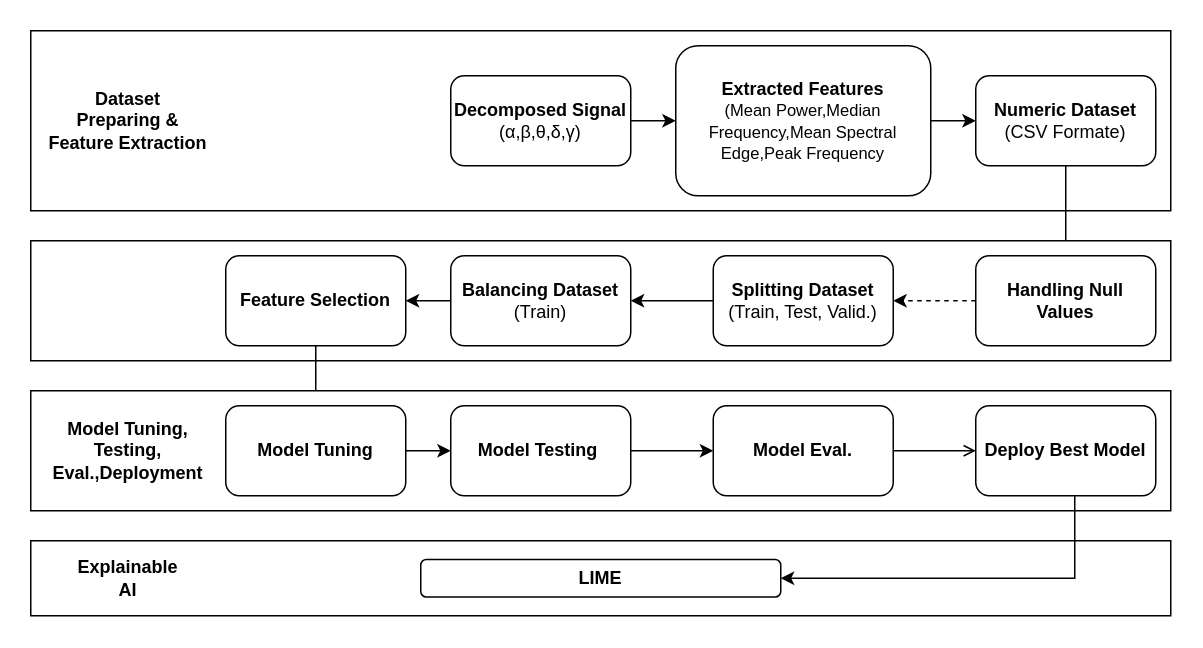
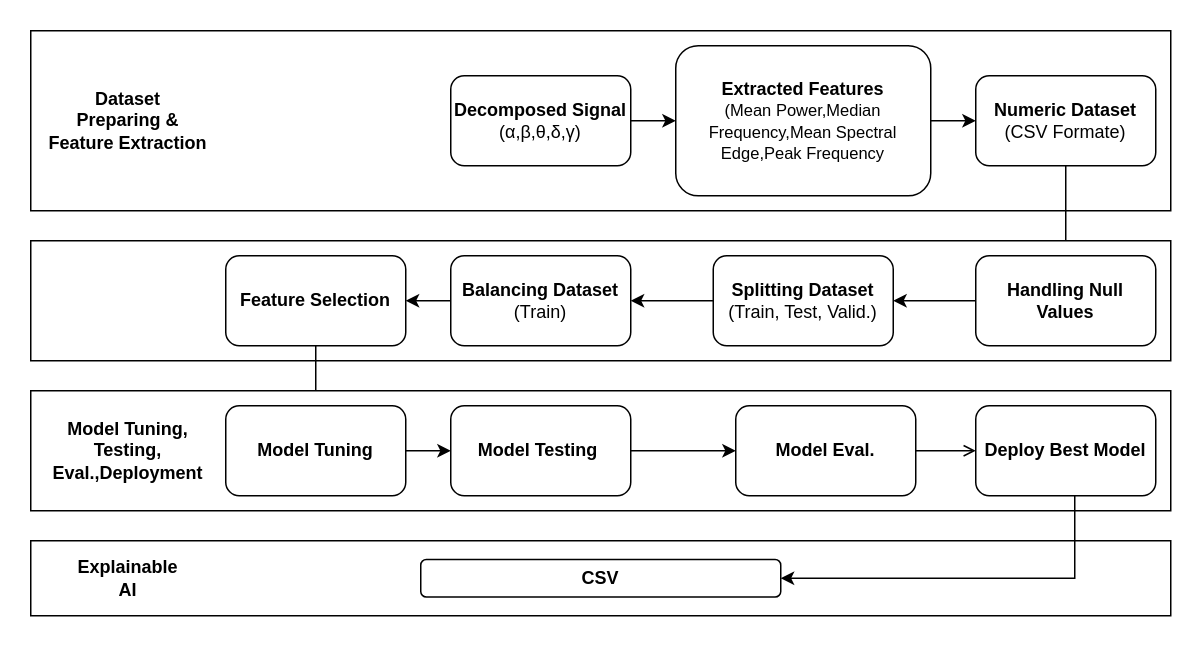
edge "Handling Null Values" -> "Splitting Dataset (Train, Test, Valid.)": style dashed -> solid
node "Model Eval.": moved (803, 451) -> (826, 451)
node "LIME": label "LIME" -> "CSV"
